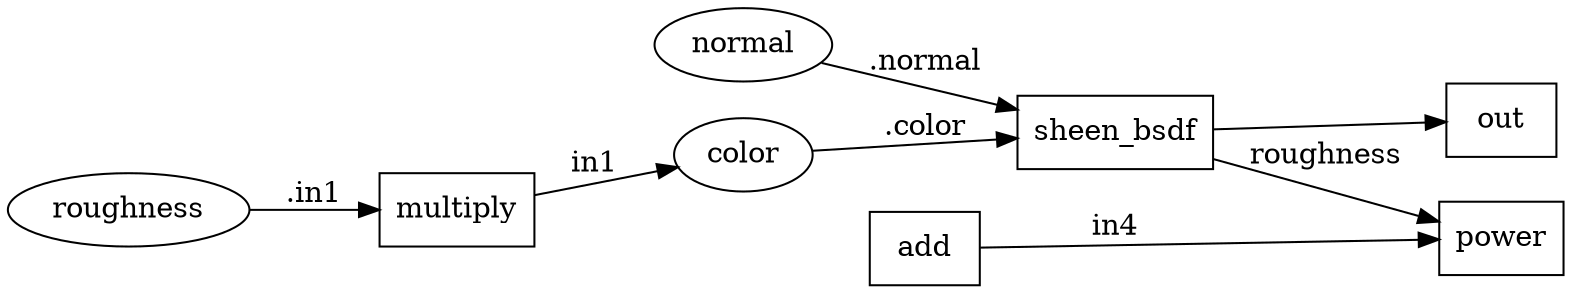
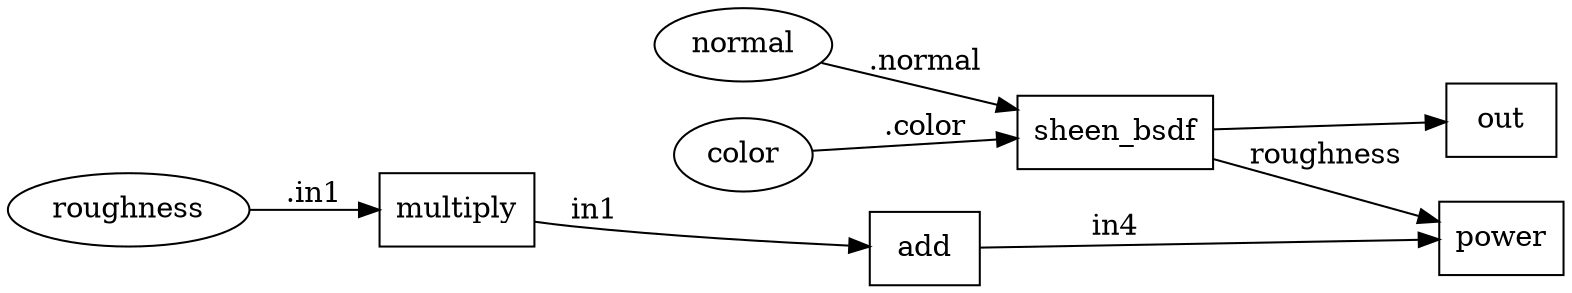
edge "multiply" -> "color": now "multiply" -> "add"
